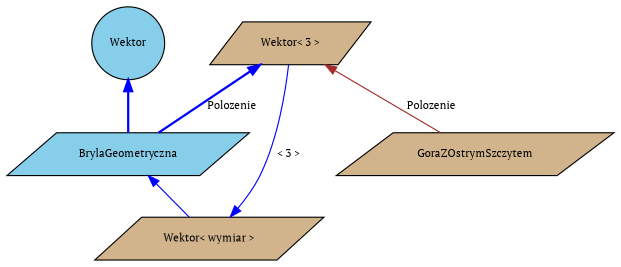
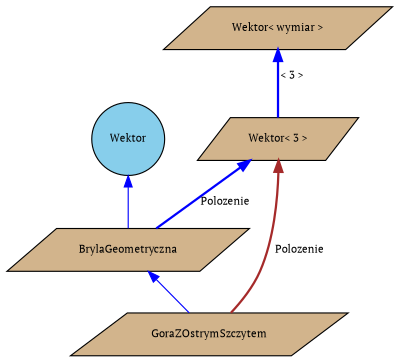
edge "GoraZOstrymSzczytem" -> "Wektor< 3 >": style solid -> bold
edge "BrylaGeometryczna" -> "Wektor": style bold -> solid
edge "Wektor< 3 >" -> "Wektor< wymiar >": style solid -> bold
node "BrylaGeometryczna": fillcolor skyblue -> tan
edge "Wektor< wymiar >" -> "BrylaGeometryczna": now "GoraZOstrymSzczytem" -> "BrylaGeometryczna"
